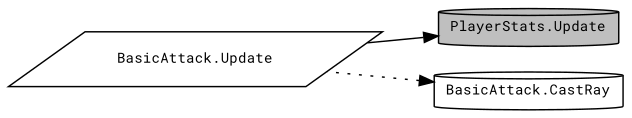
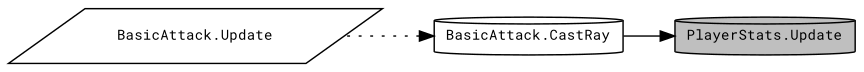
edge "BasicAttack.Update" -> "PlayerStats.Update": now "BasicAttack.CastRay" -> "PlayerStats.Update"
